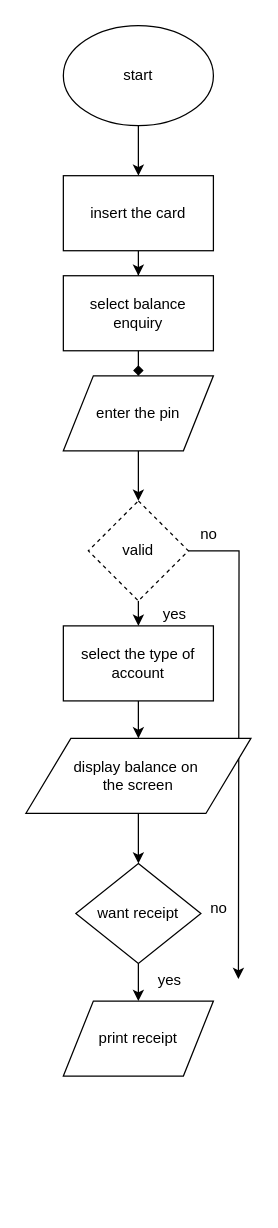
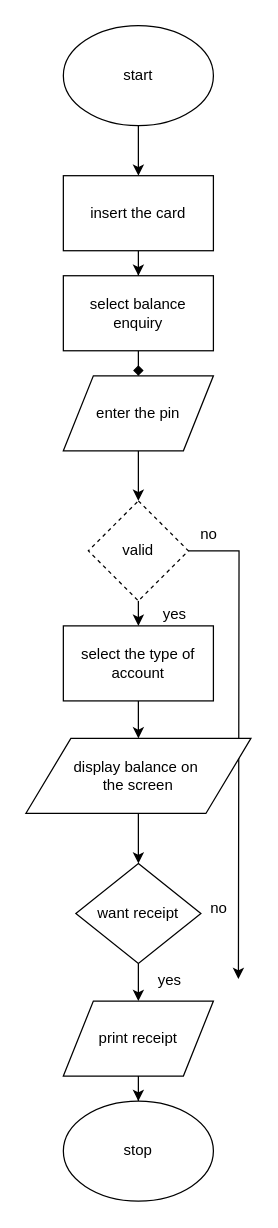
edge "print receipt" -> "stop": added
node "stop": added
